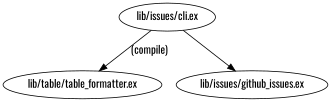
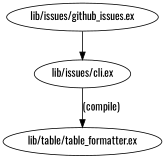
edge "lib/issues/cli.ex" -> "lib/issues/github_issues.ex": reversed
